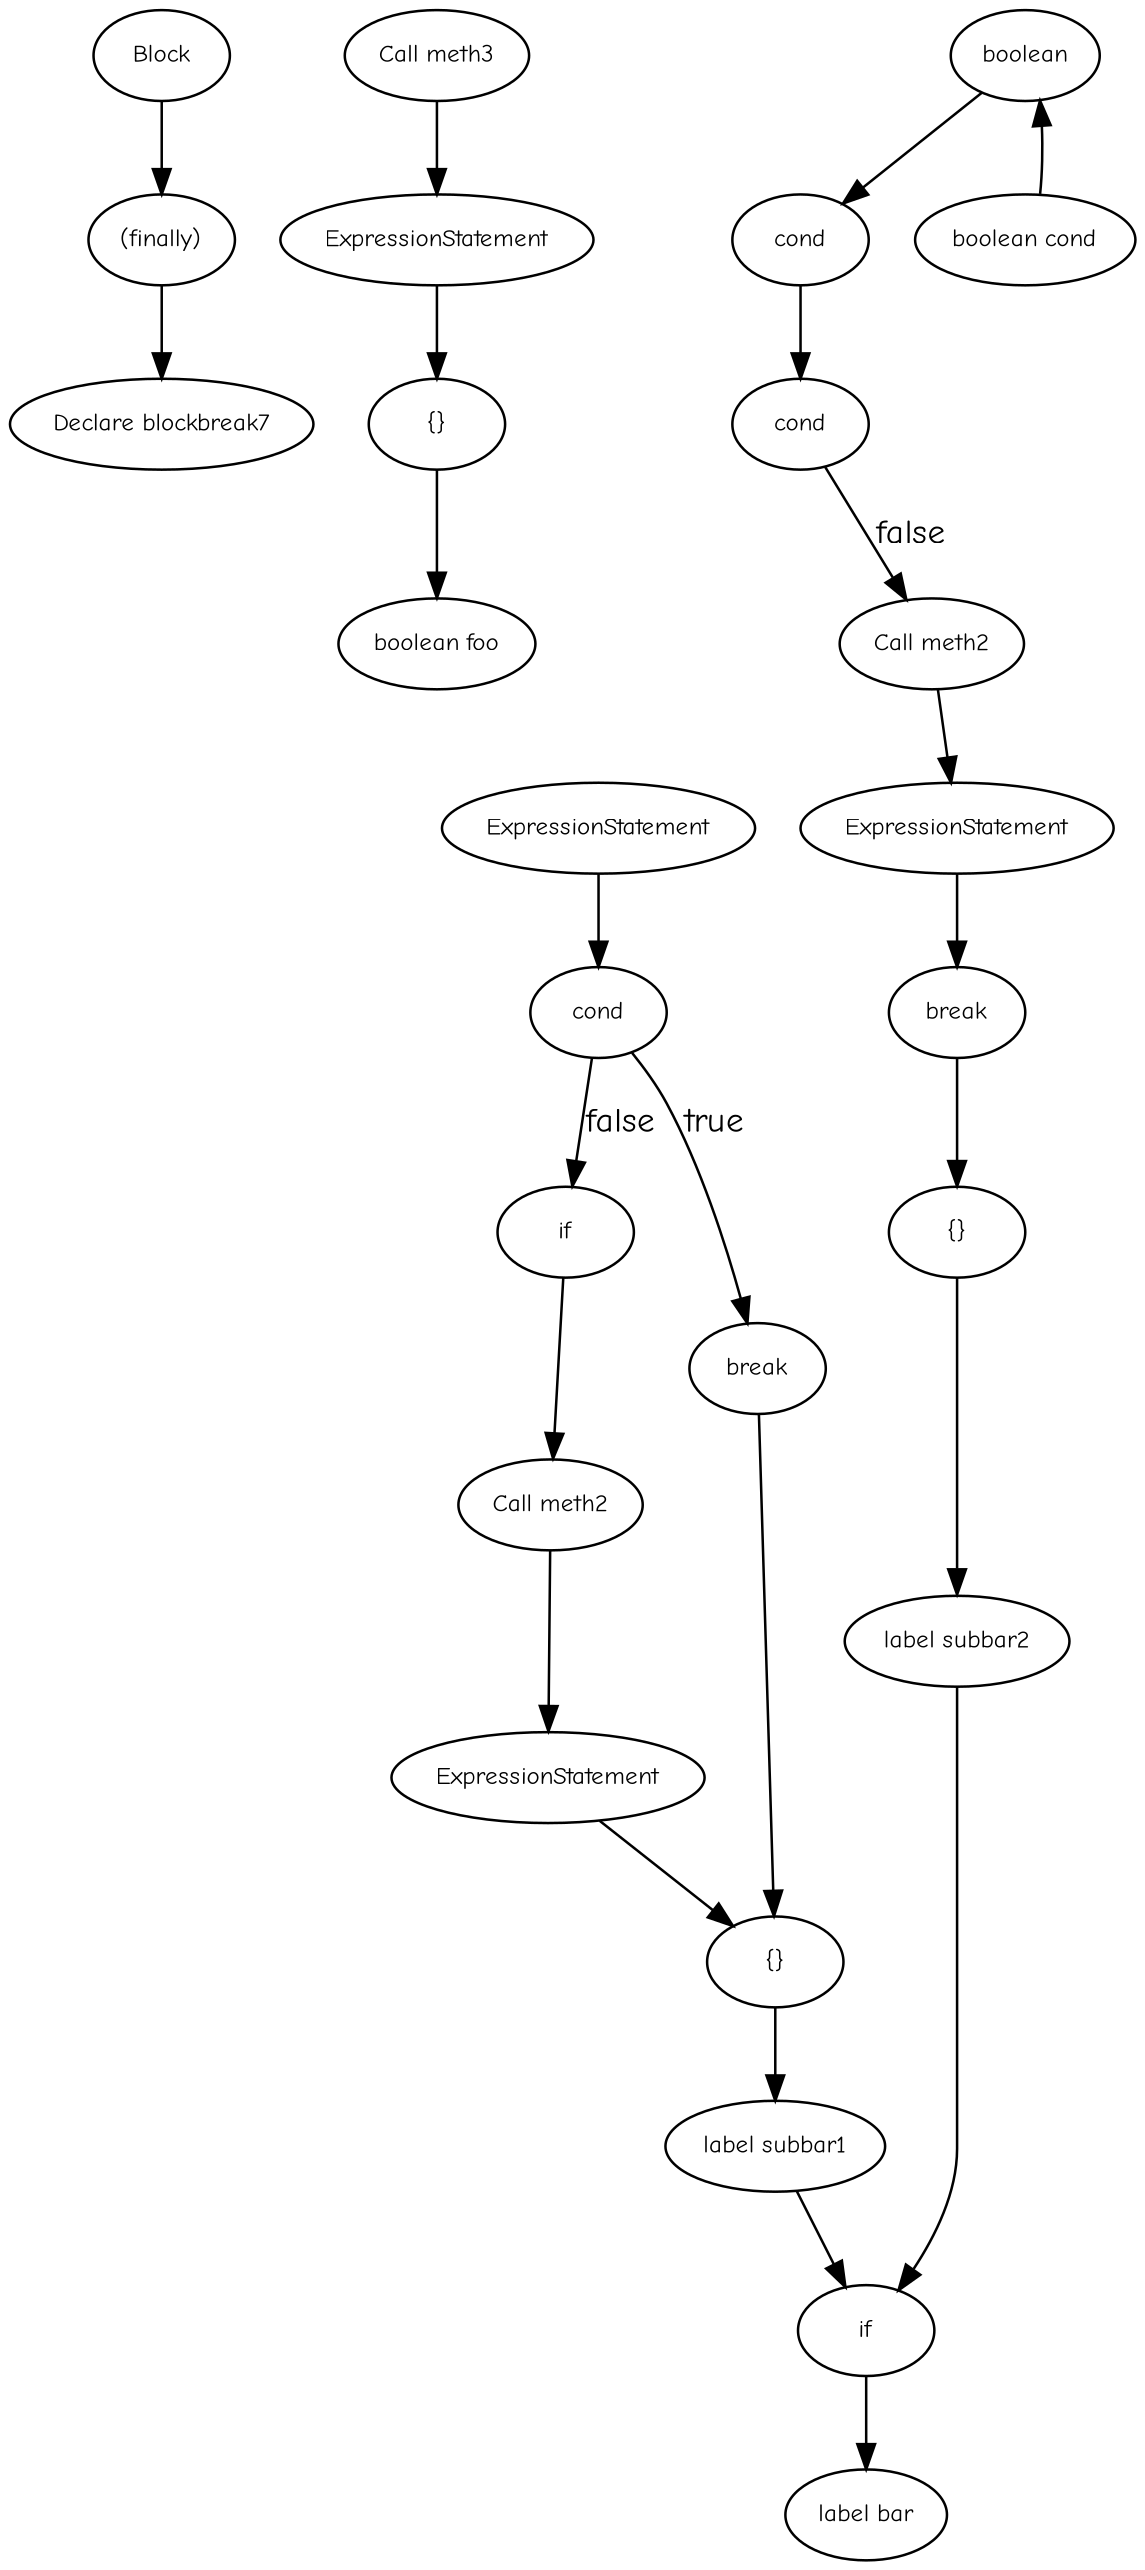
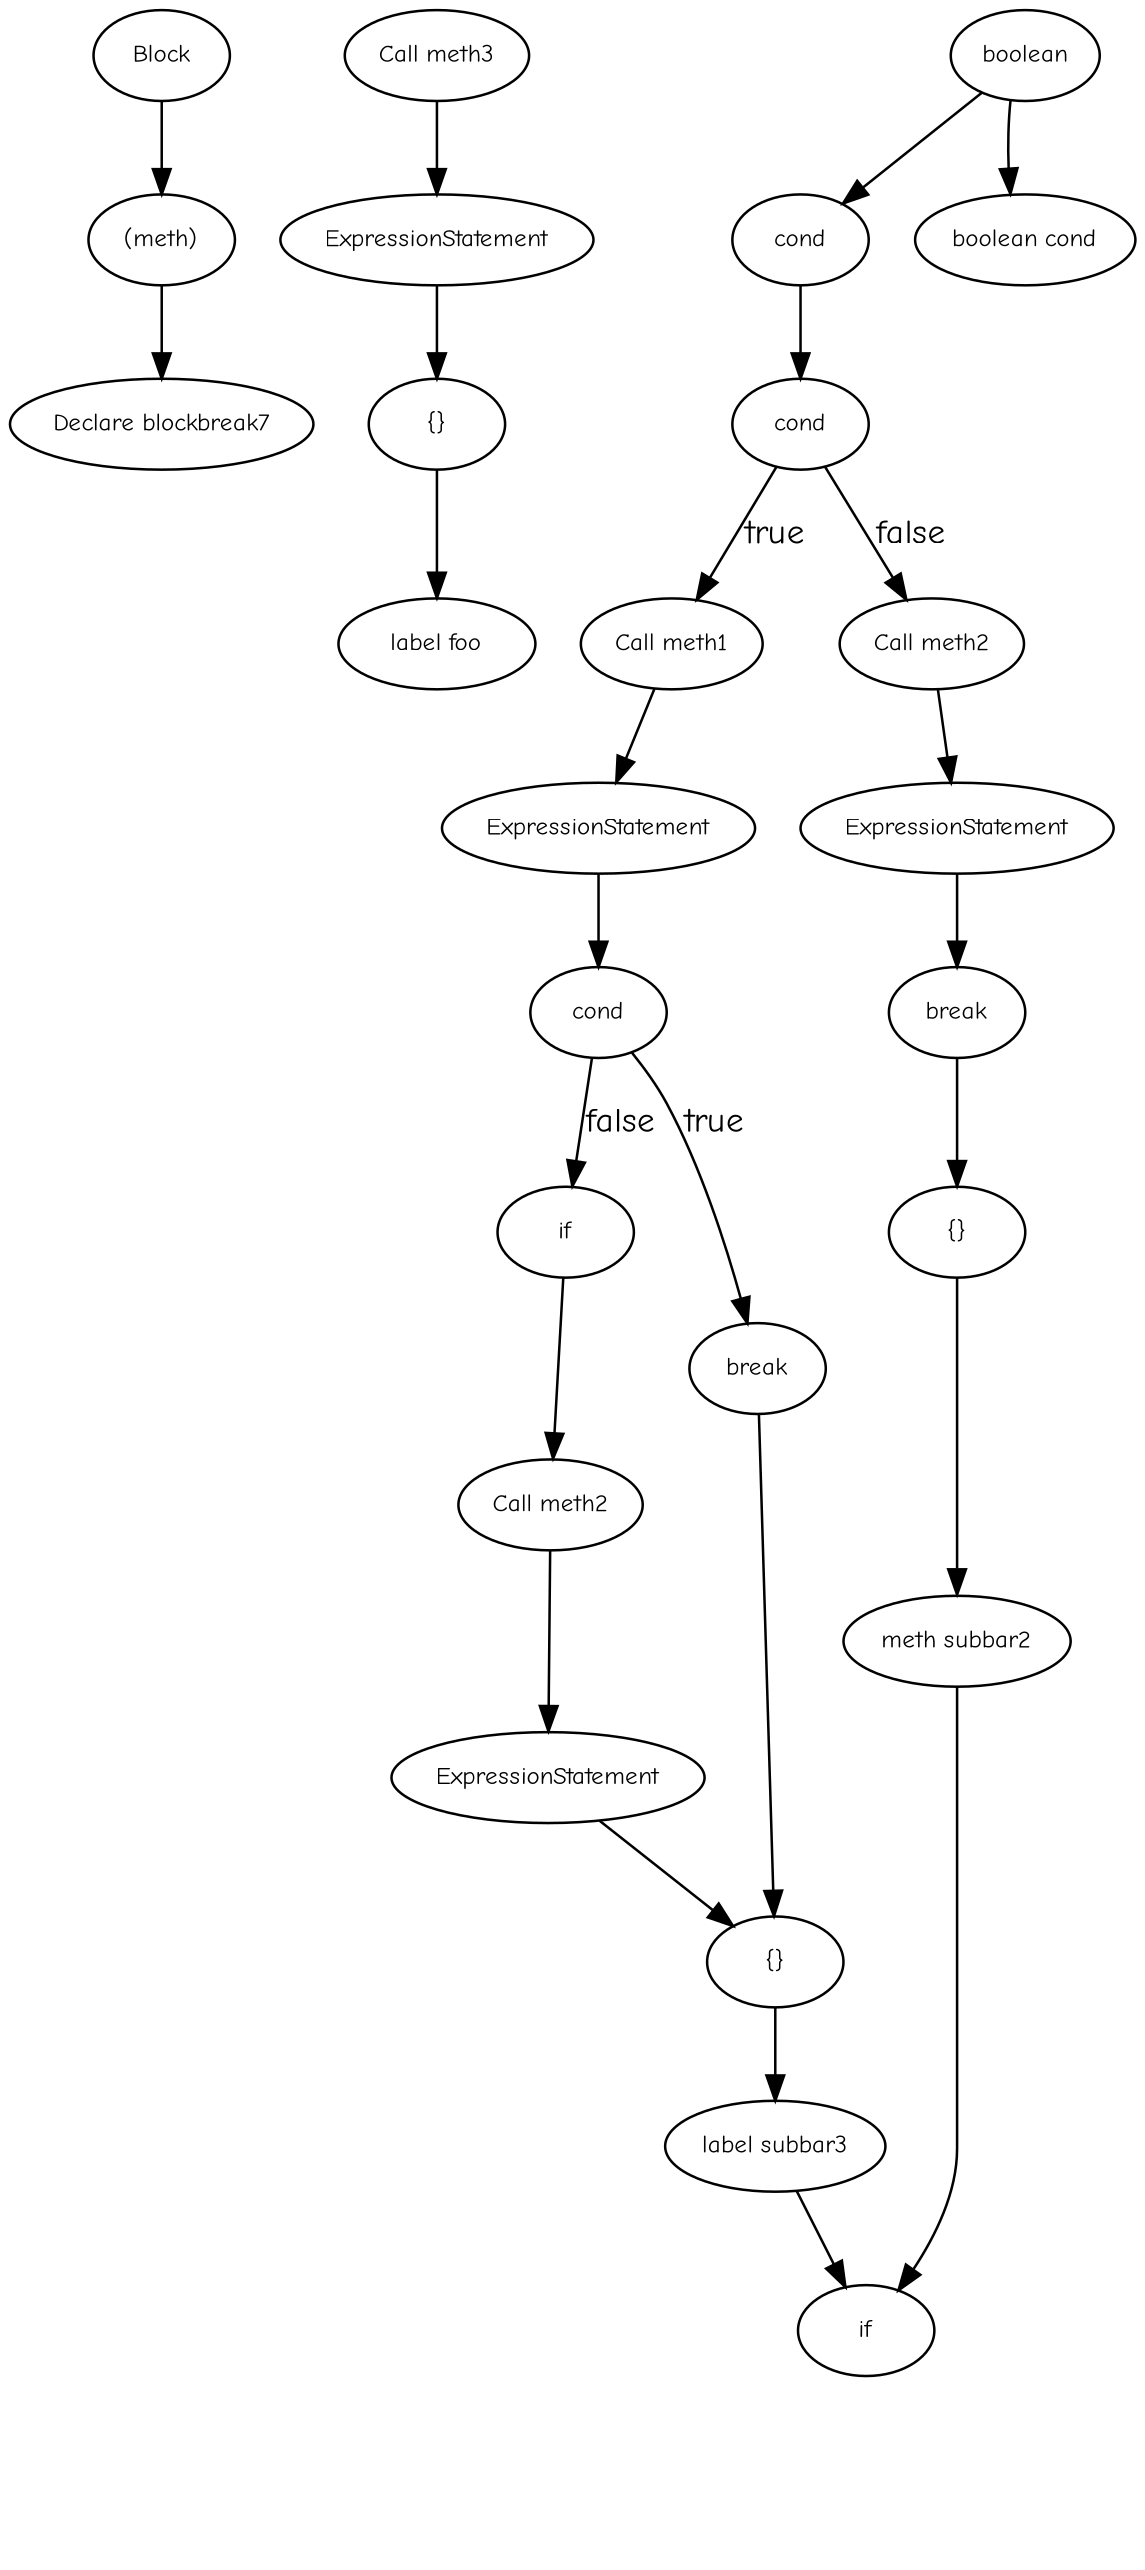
edge "boolean cond" -> "boolean": reversed
node "(finally)": label "(finally)" -> "(meth)"
node "boolean foo": label "boolean foo" -> "label foo"
node "Call meth1": added
node "label subbar2": label "label subbar2" -> "meth subbar2"
node "label subbar1": label "label subbar1" -> "label subbar3"
node "label bar": removed
